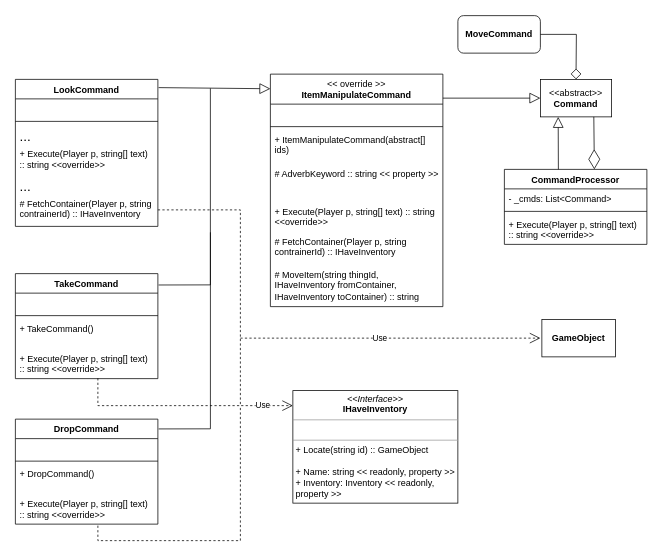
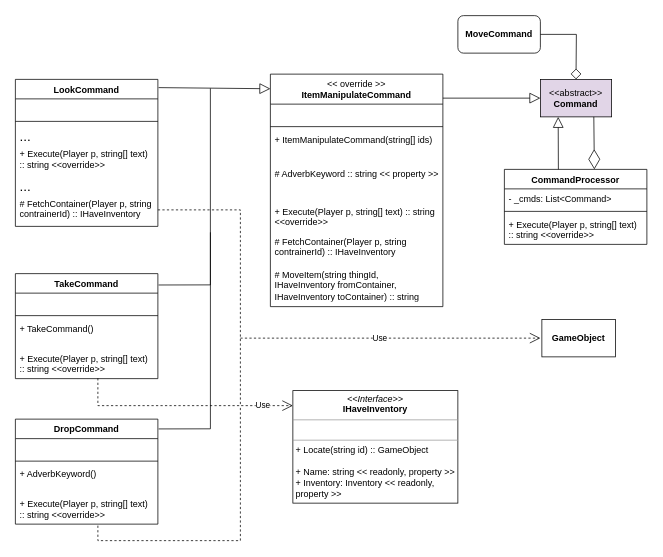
node "<<abstract>> Command": fillcolor #ffffff -> #e1d5e7
node "+ ItemManipulateCommand(abstract[] ids)": label "+ ItemManipulateCommand(abstract[] ids)" -> "+ ItemManipulateCommand(string[] ids)"
node "+ DropCommand()": label "+ DropCommand()" -> "+ AdverbKeyword()"
